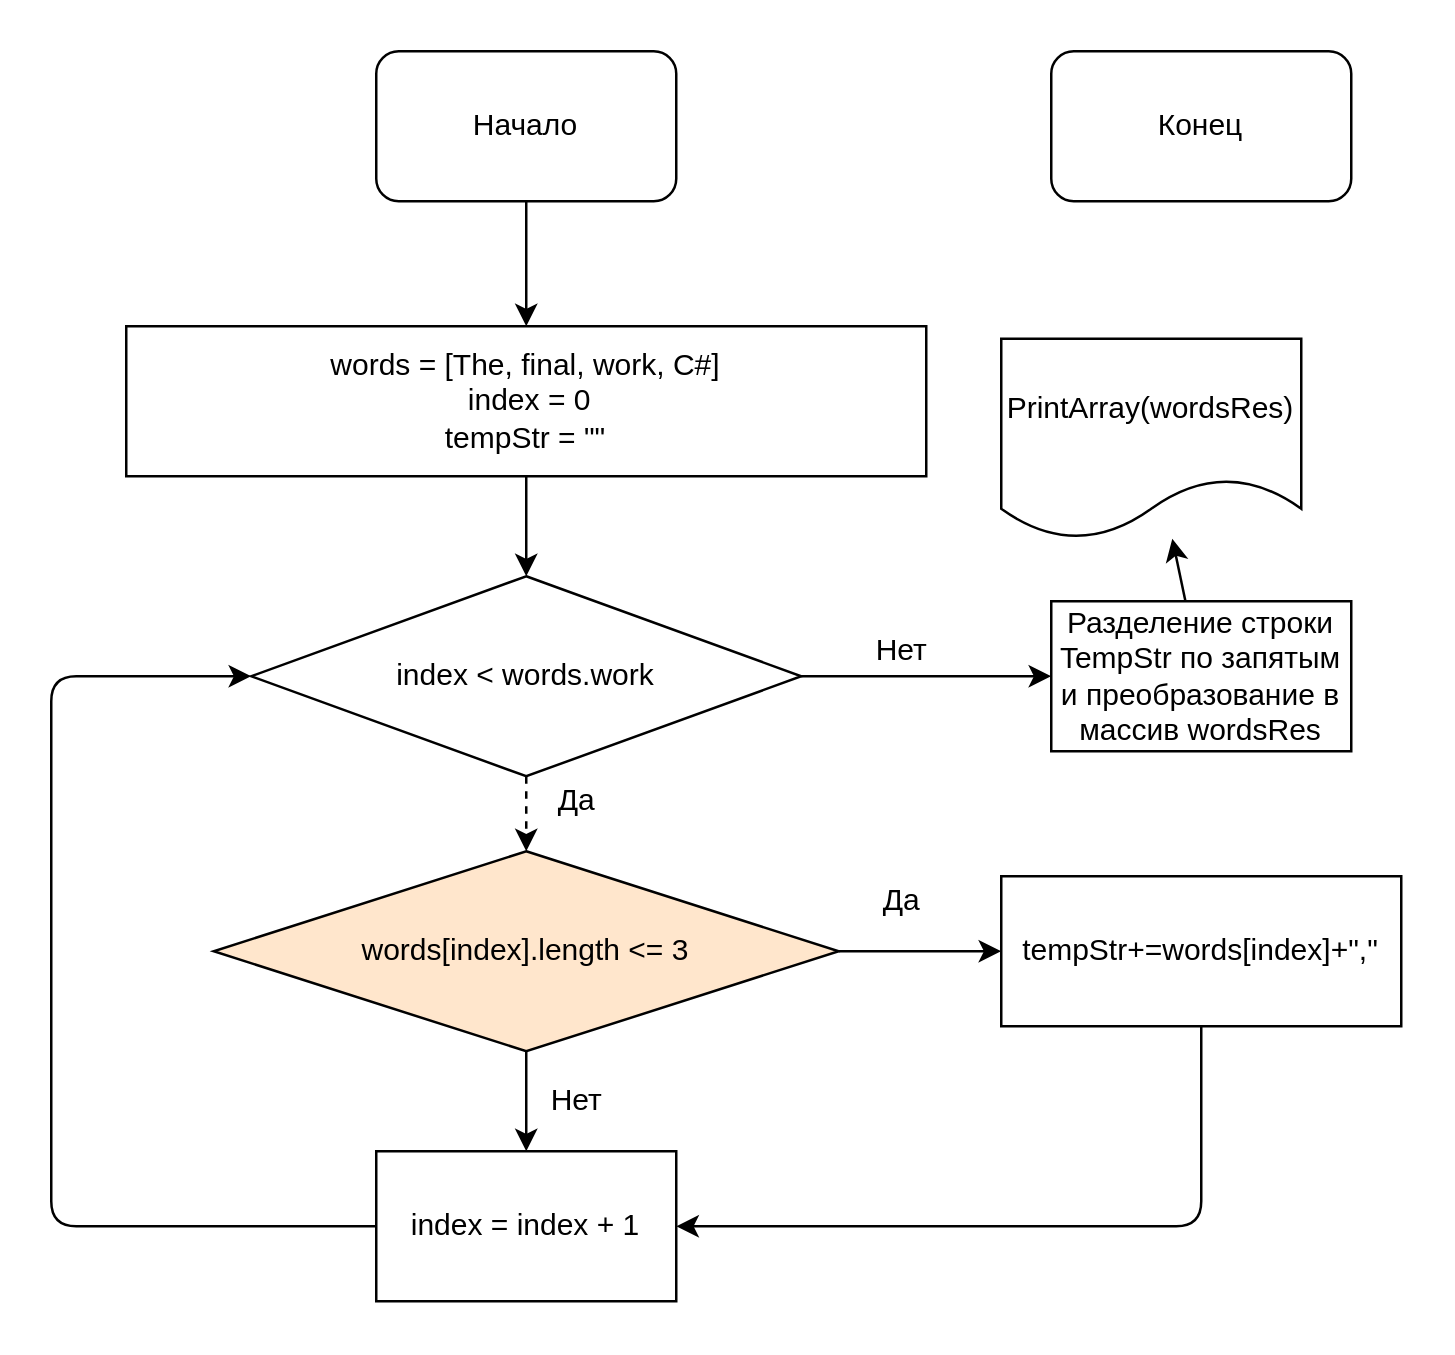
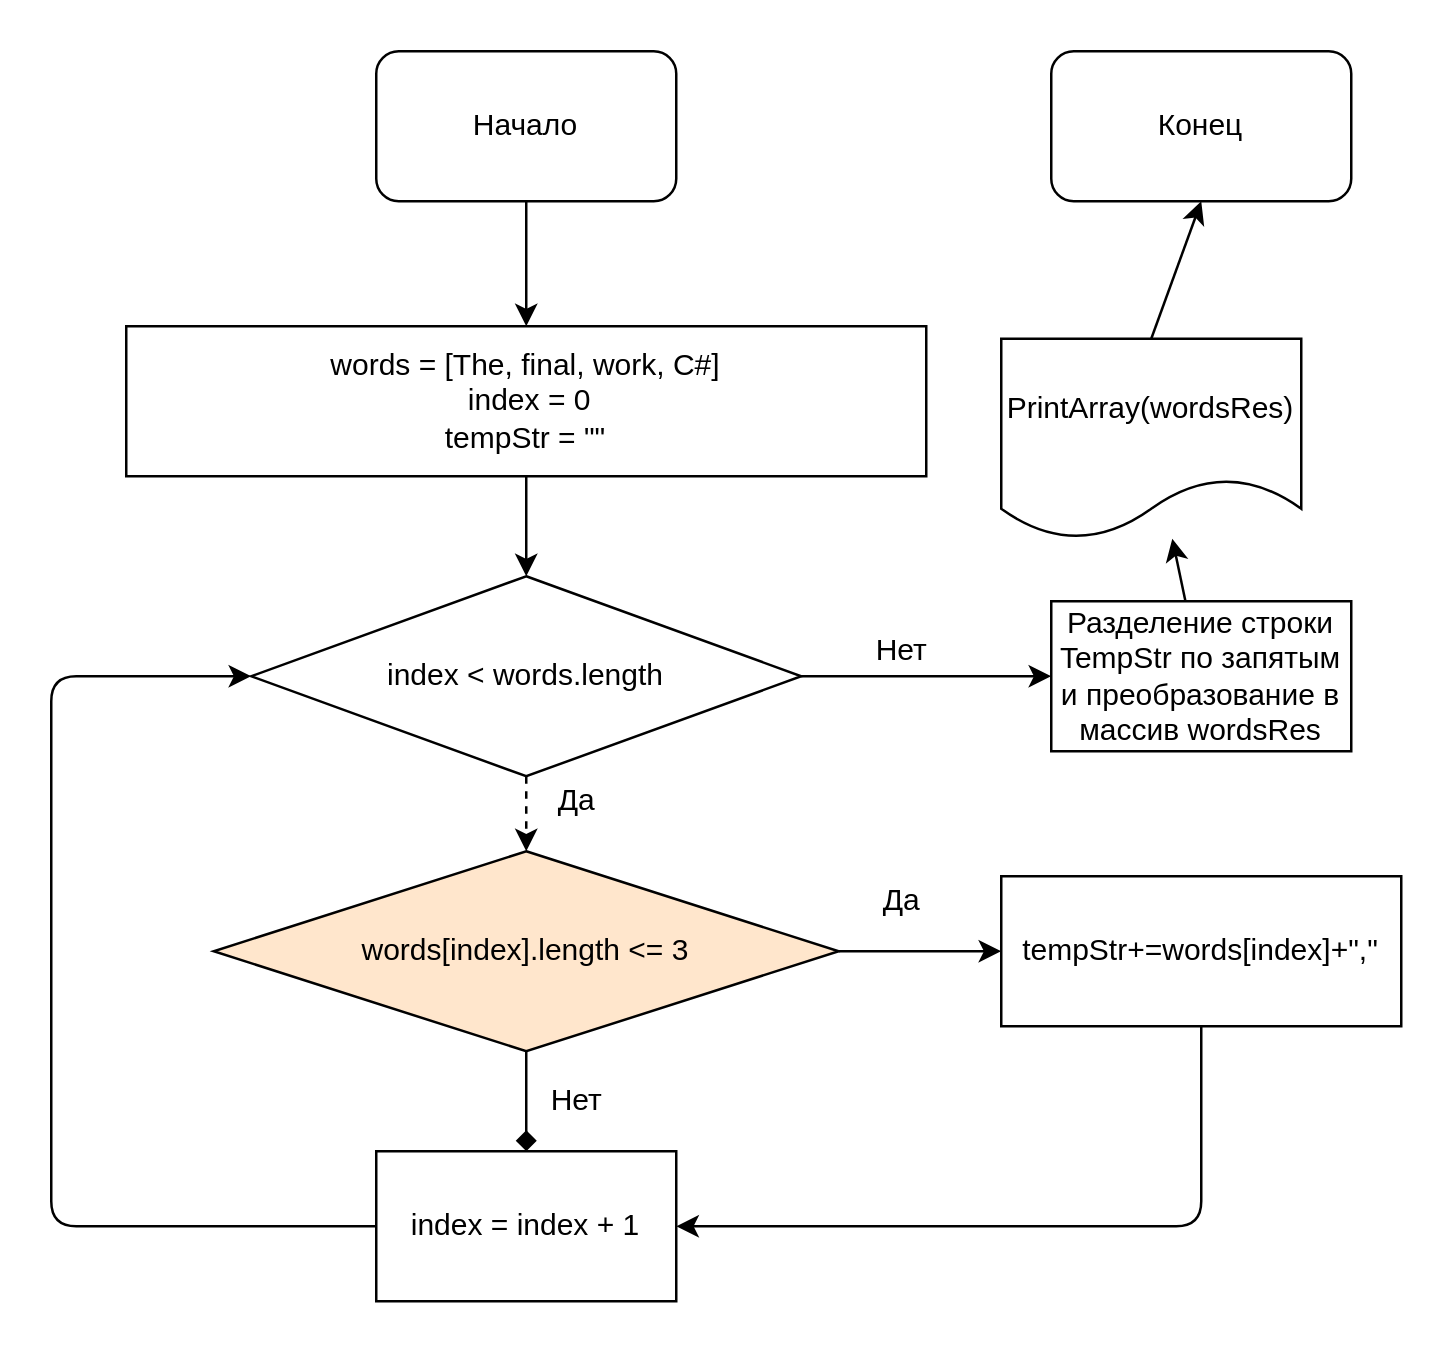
edge "PrintArray(wordsRes)" -> "Конец": added
node "index < words.work": label "index < words.work" -> "index < words.length"
edge "words[index].length <= 3" -> "index = index + 1": arrowhead classic -> diamond
